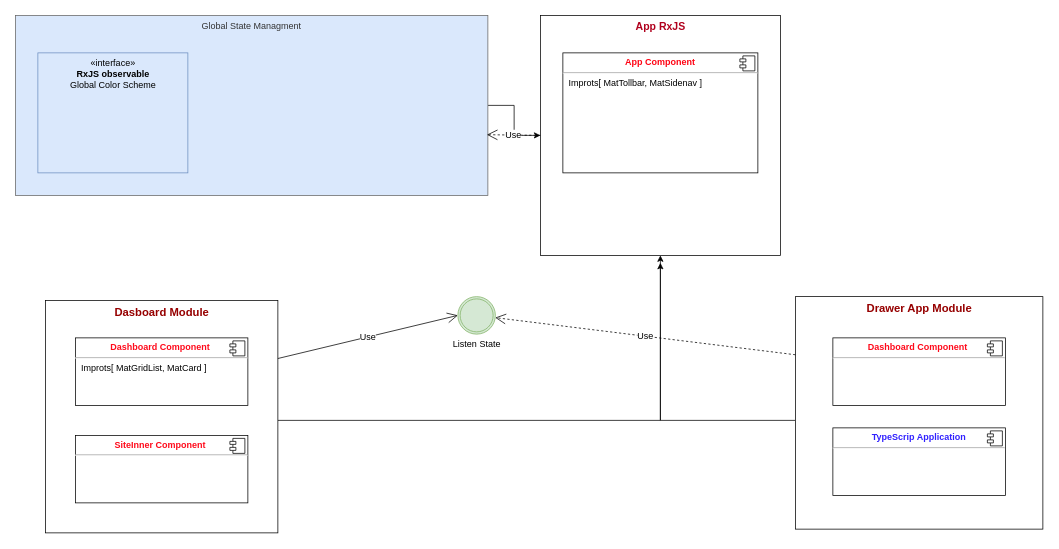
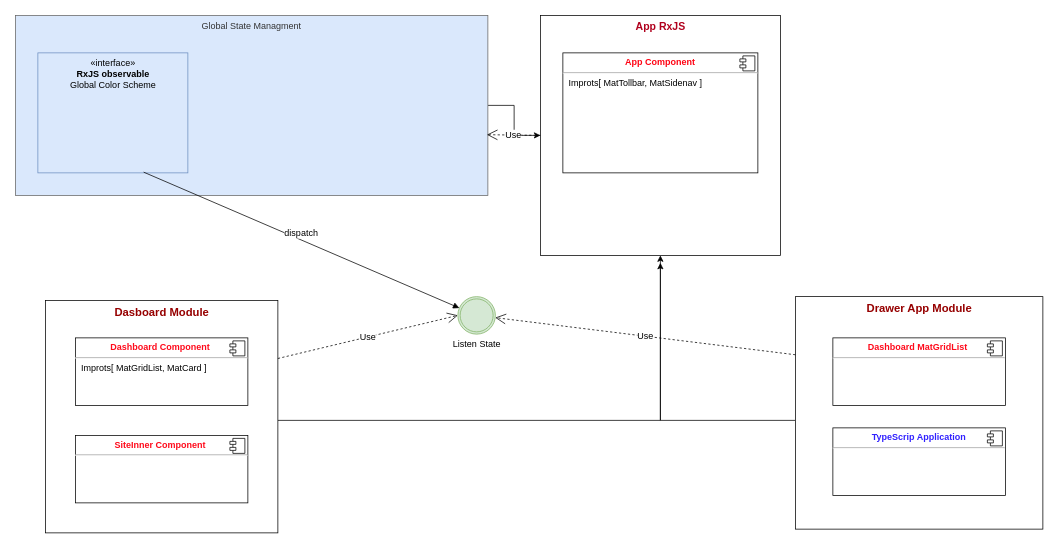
edge "«interface» RxJS observable Global Color Scheme" -> "Listen State": added, label "dispatch"
node "Dashboard Component": label "Dashboard Component" -> "Dashboard MatGridList"
edge "Dasboard Module" -> "Listen State": style solid -> dashed
